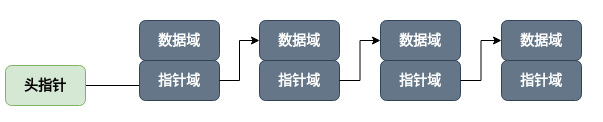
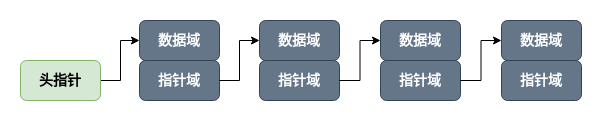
node "头指针": moved (46, 86) -> (61, 81)
